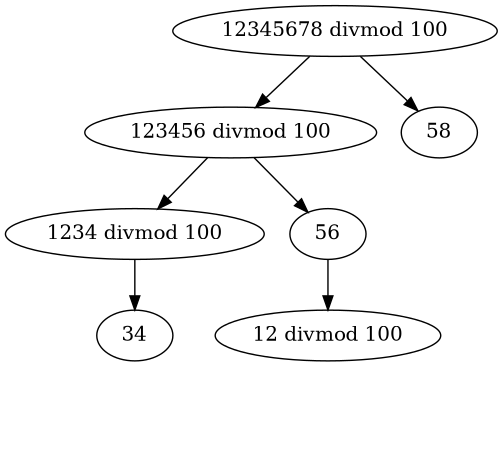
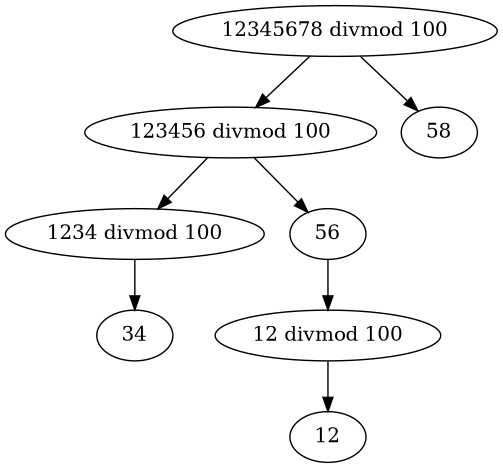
node "12": added
